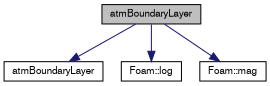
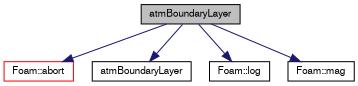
node "Foam::abort": added
